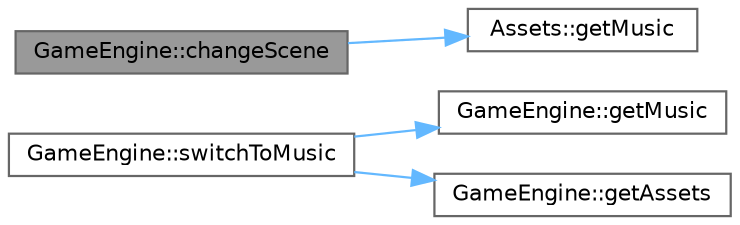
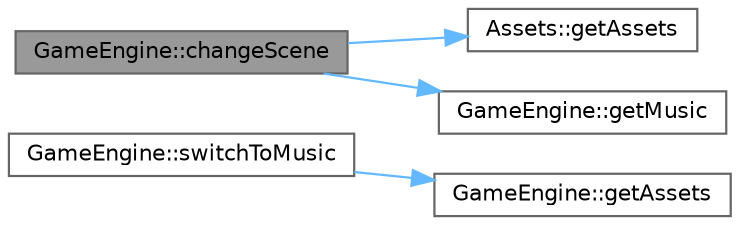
node "Assets::getMusic": label "Assets::getMusic" -> "Assets::getAssets"
edge "GameEngine::switchToMusic" -> "GameEngine::getMusic": now "GameEngine::changeScene" -> "GameEngine::getMusic"
